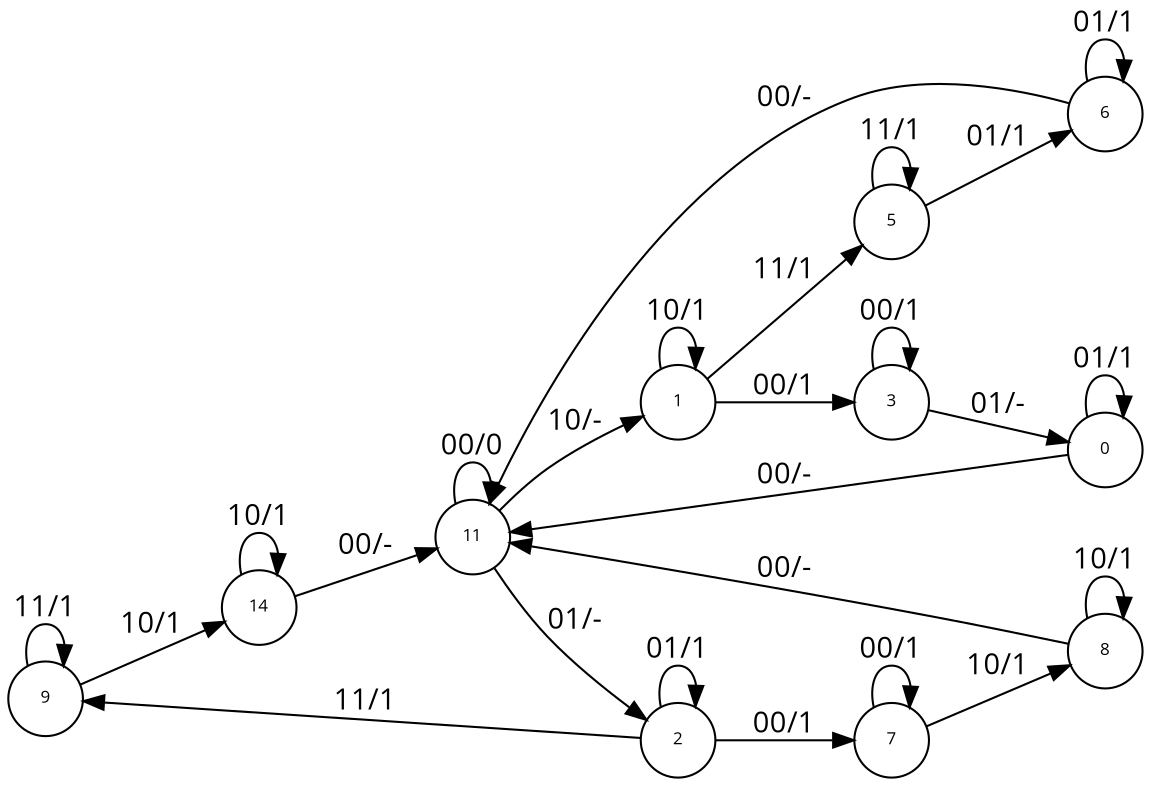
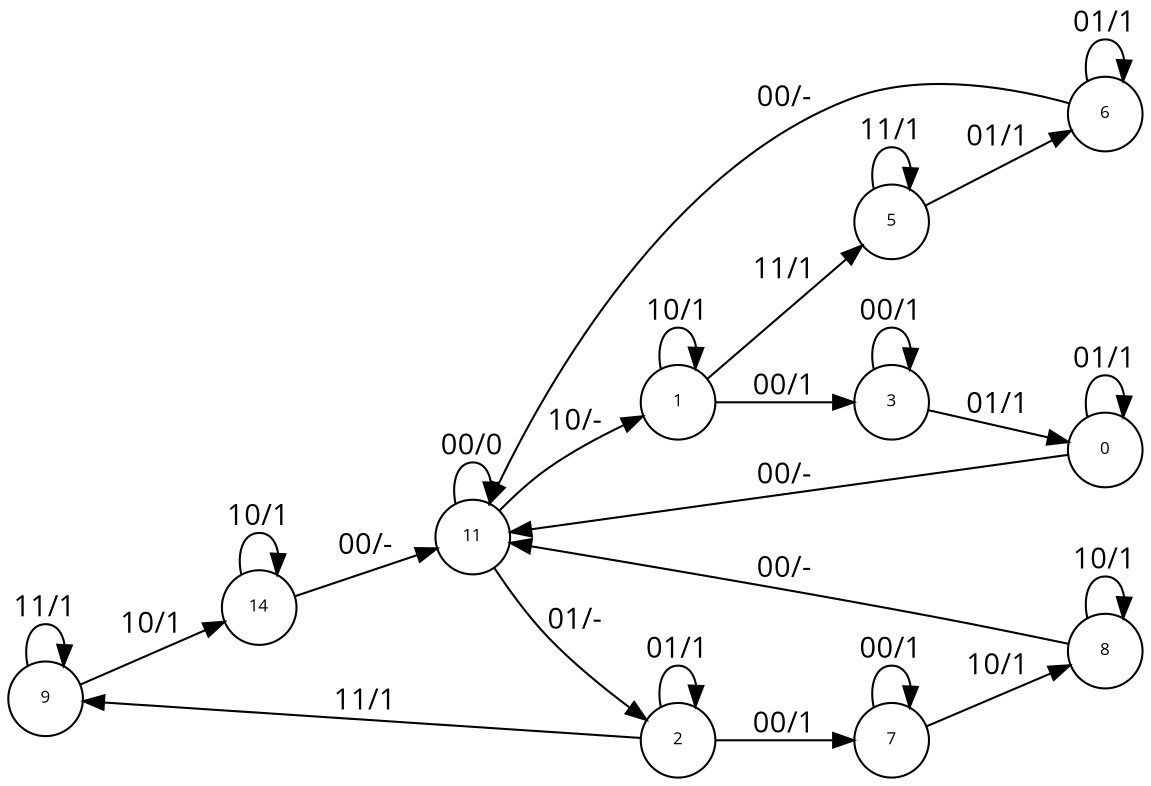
edge "3" -> "0": label "01/-" -> "01/1"
